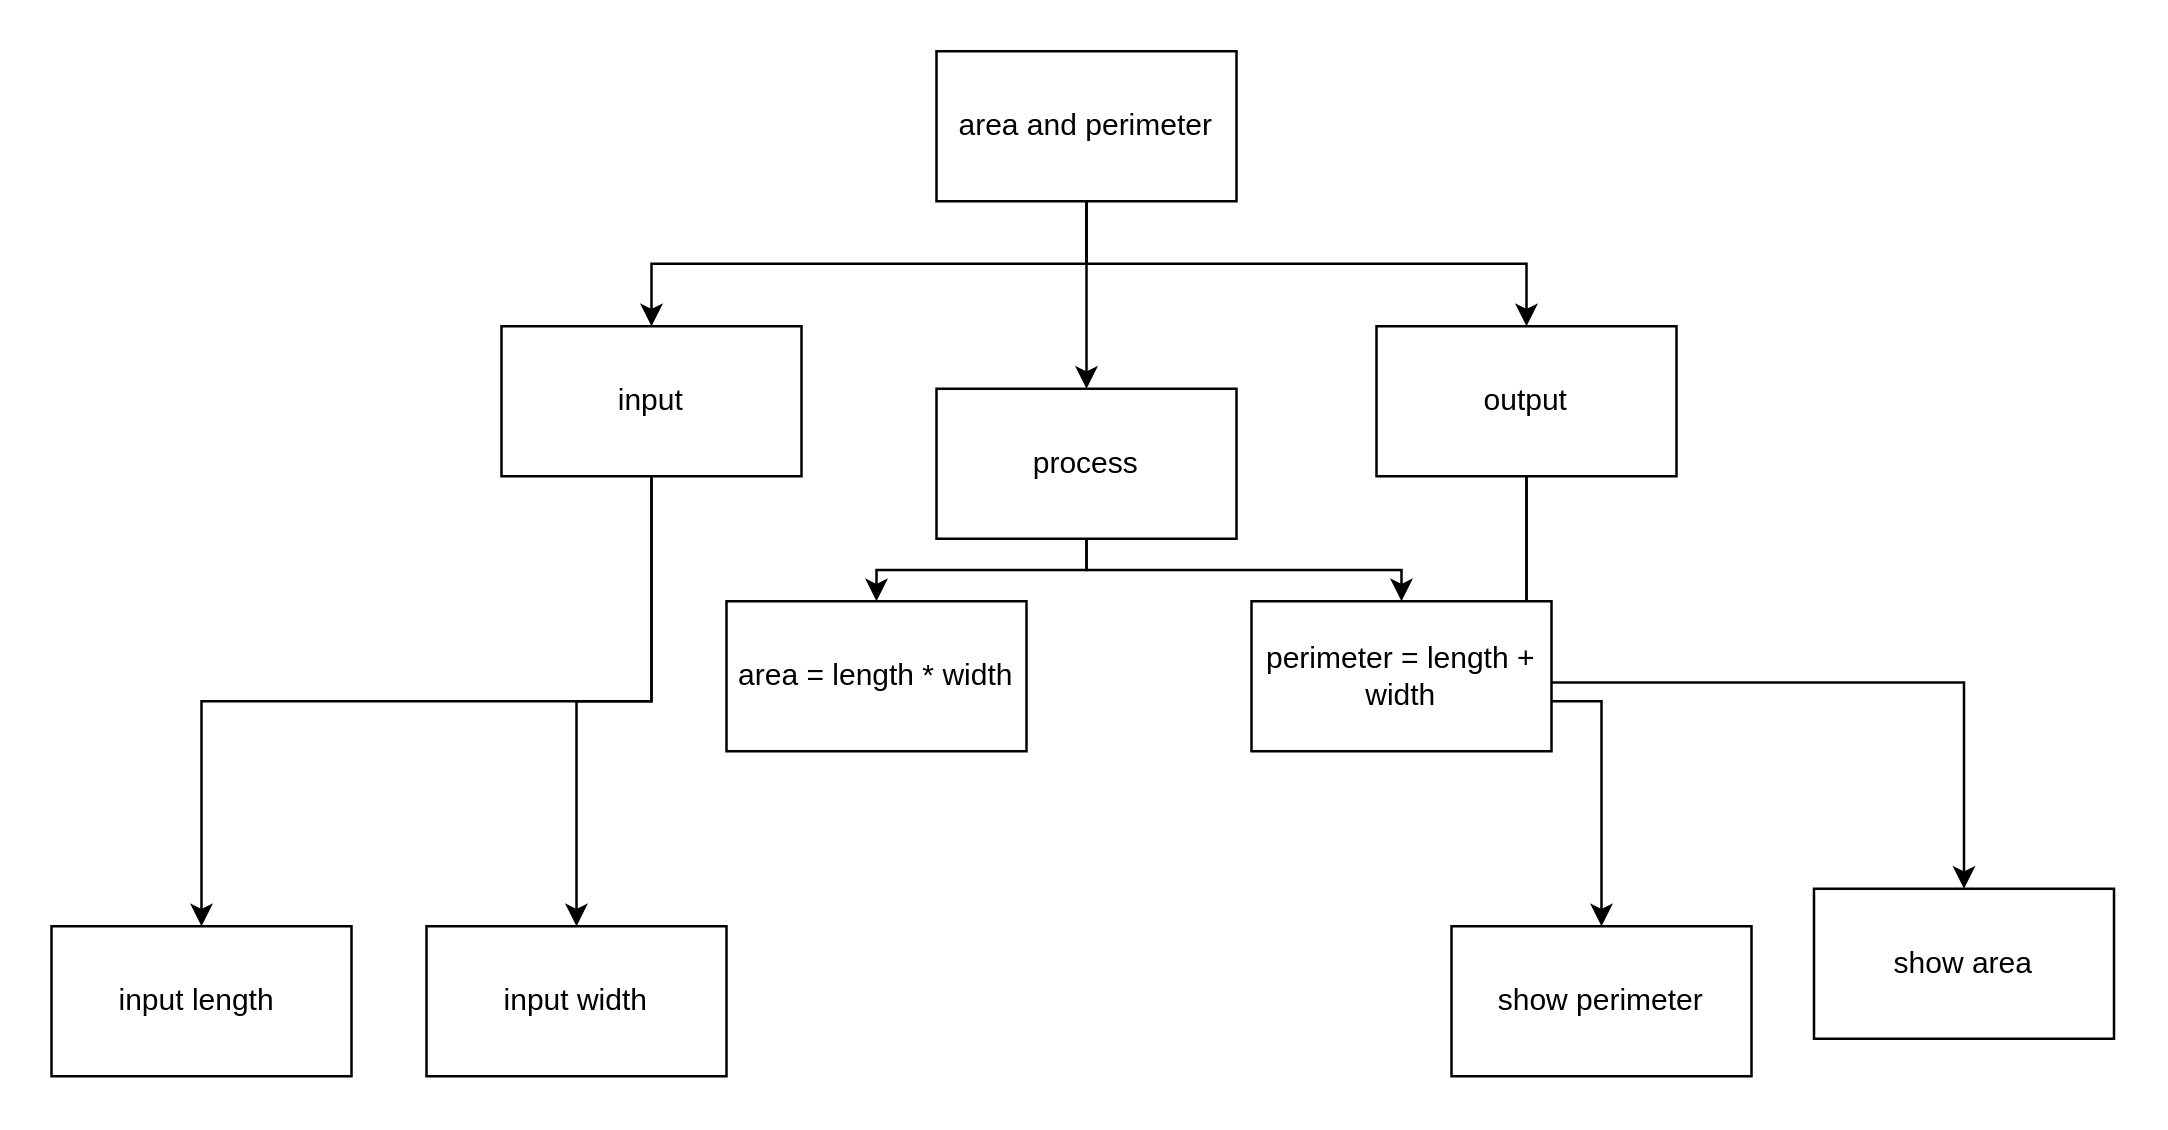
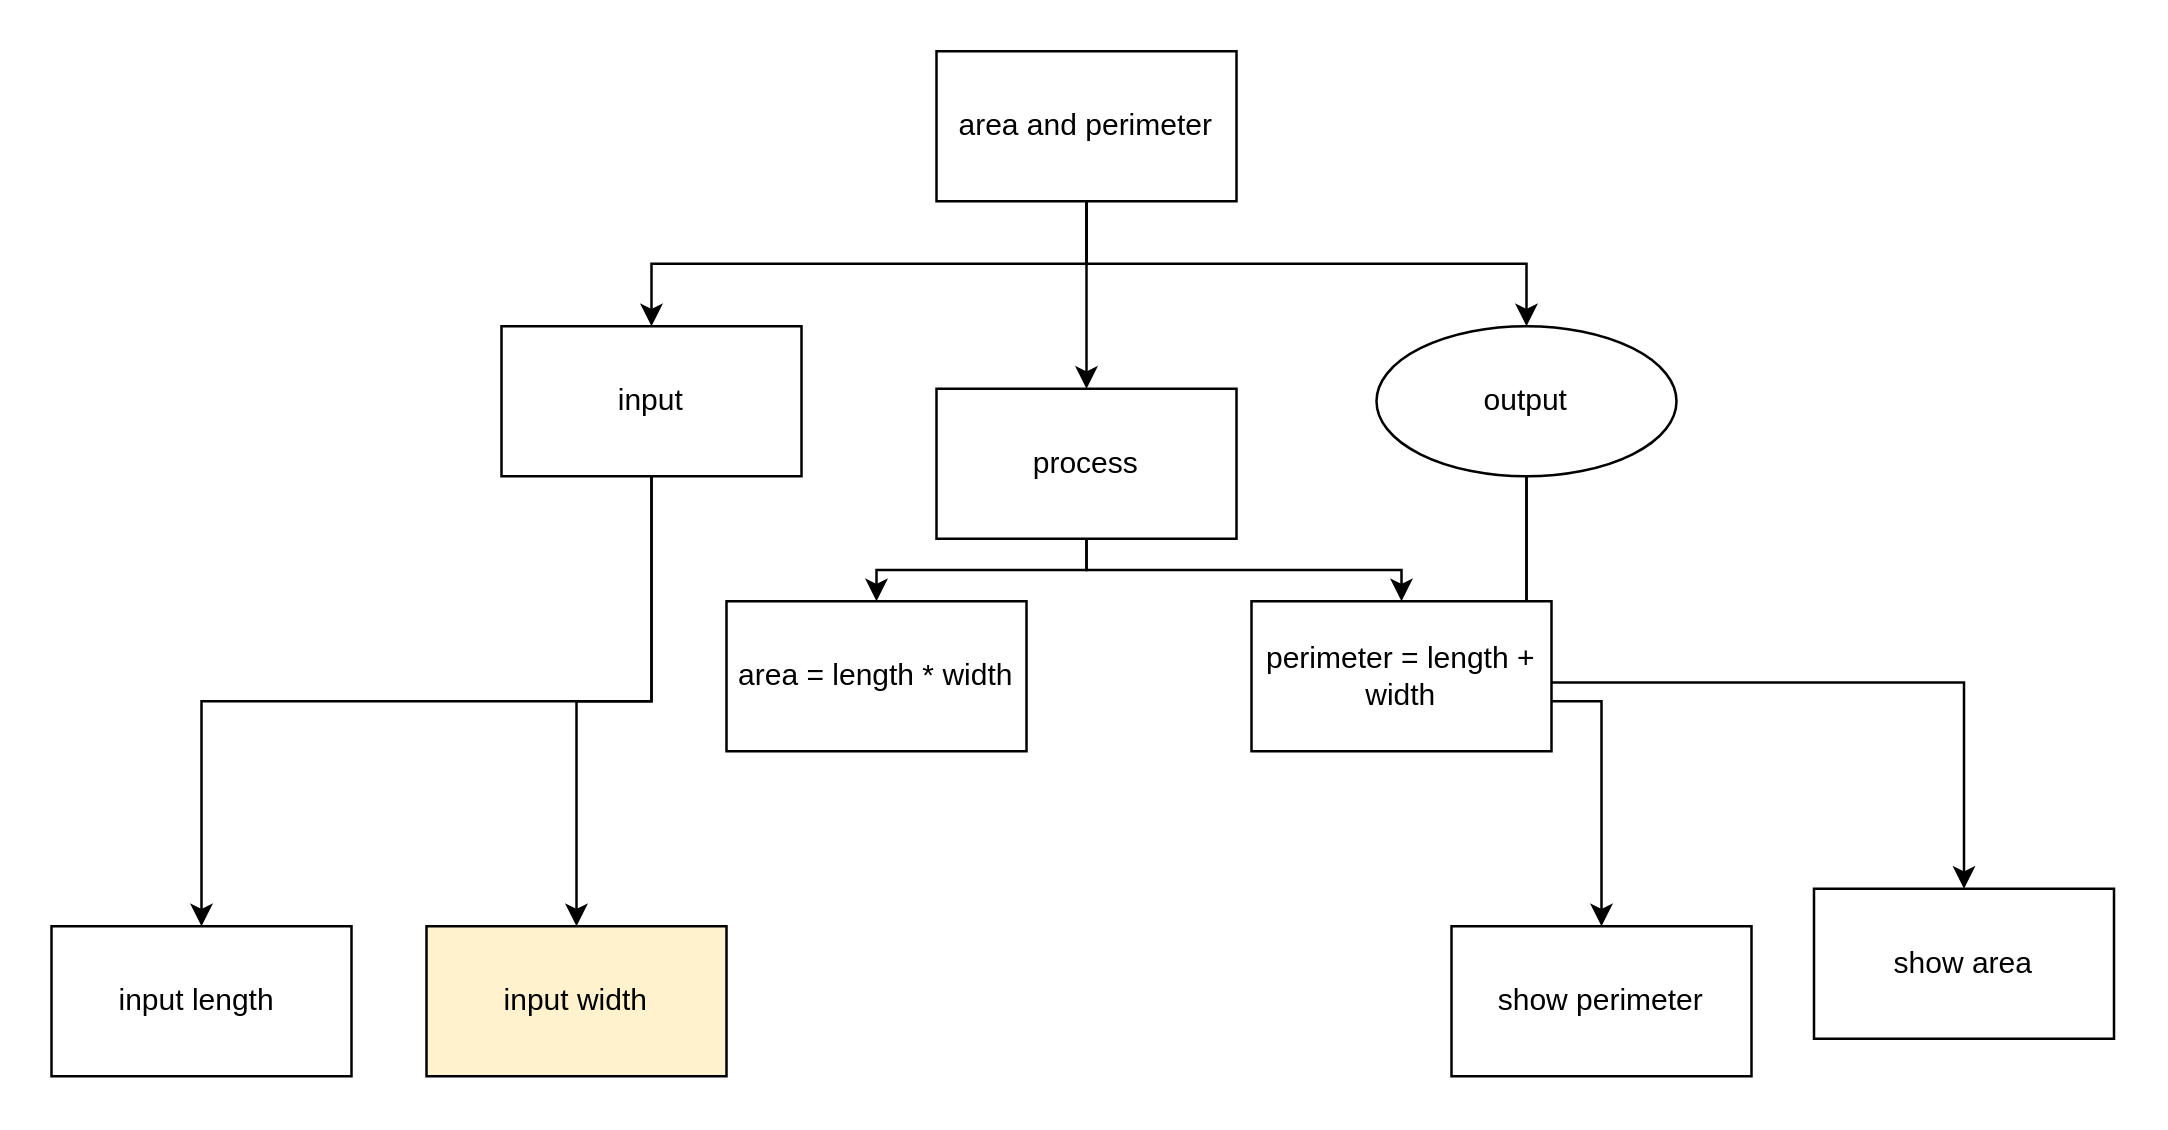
node "output": shape rectangle -> ellipse
node "input width": fillcolor #ffffff -> #fff2cc
